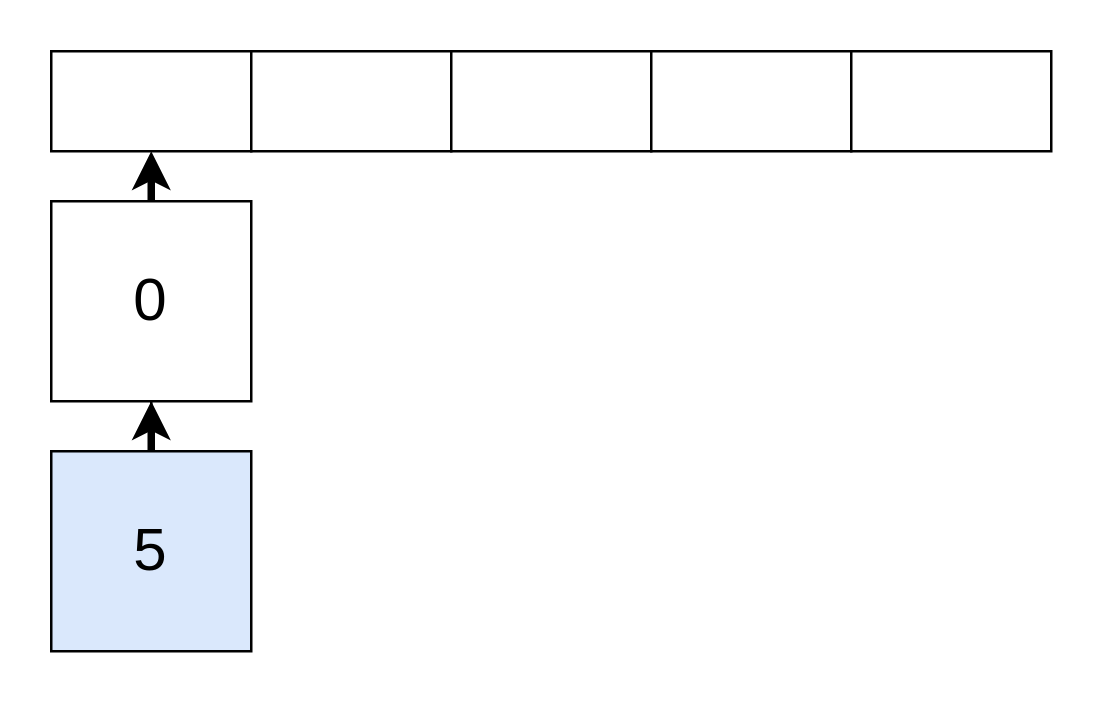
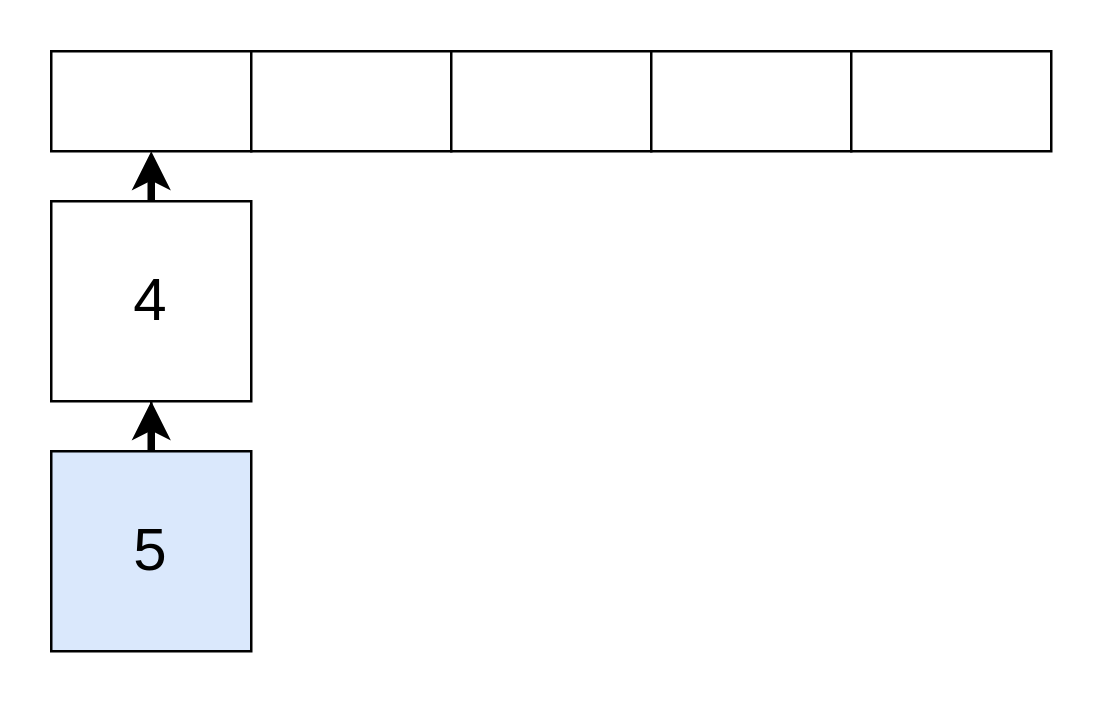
node "0": label "0" -> "4"
